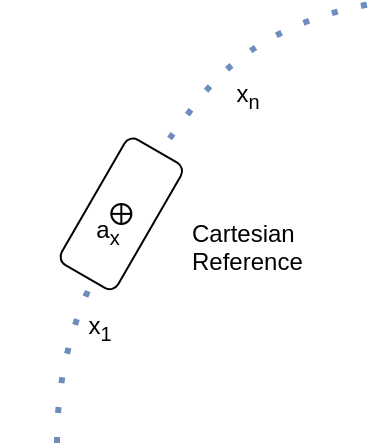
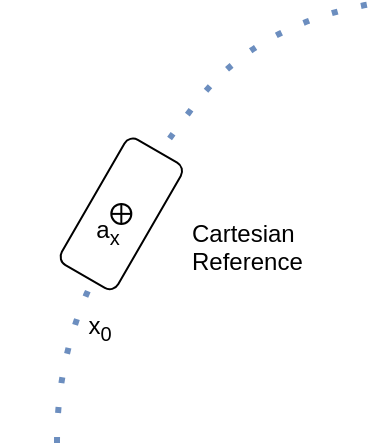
node "xn": removed
node "x1": label "x1" -> "x0"
